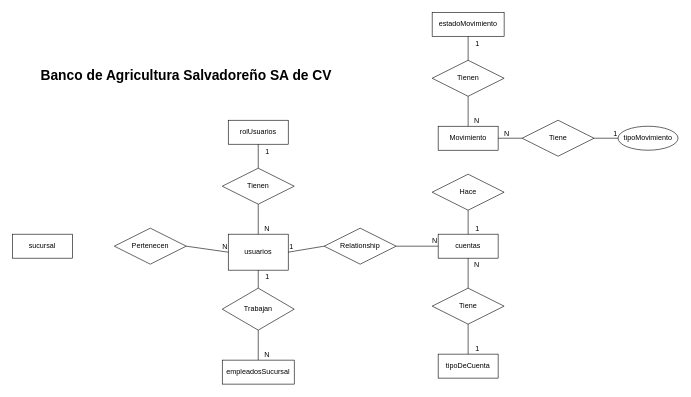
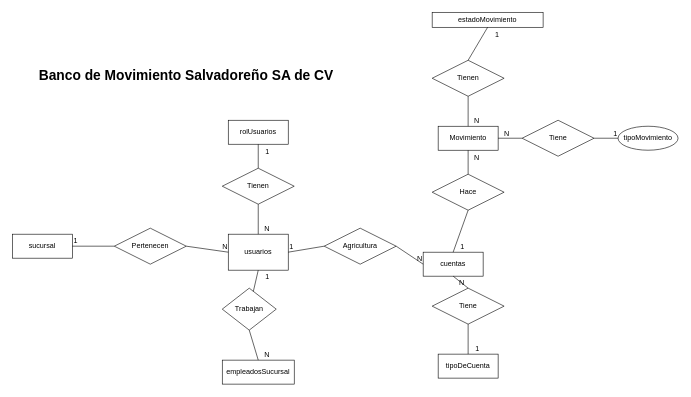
node "estadoMovimiento": size 72x24 -> 111x15
node "Banco de Agricultura Salvadoreño SA de CV": label "Banco de Agricultura Salvadoreño SA de CV" -> "Banco de Movimiento Salvadoreño SA de CV"
edge "Movimiento" -- "Hace": added, label "N"
edge "sucursal" -- "Pertenecen": added, label "1"
node "Relationship": label "Relationship" -> "Agricultura"
node "cuentas": moved (468, 246) -> (453, 264)
node "Trabajan": size 72x42 -> 54x42
